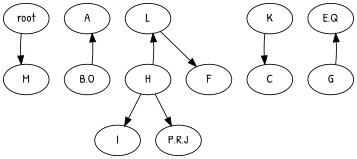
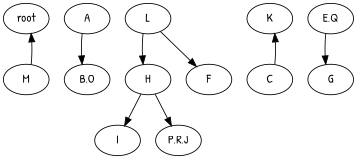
edge "root" -> "M": reversed
edge "K" -> "C": reversed
edge "B,O" -> "A": reversed
edge "H" -> "L": reversed
edge "G" -> "E,Q": reversed
